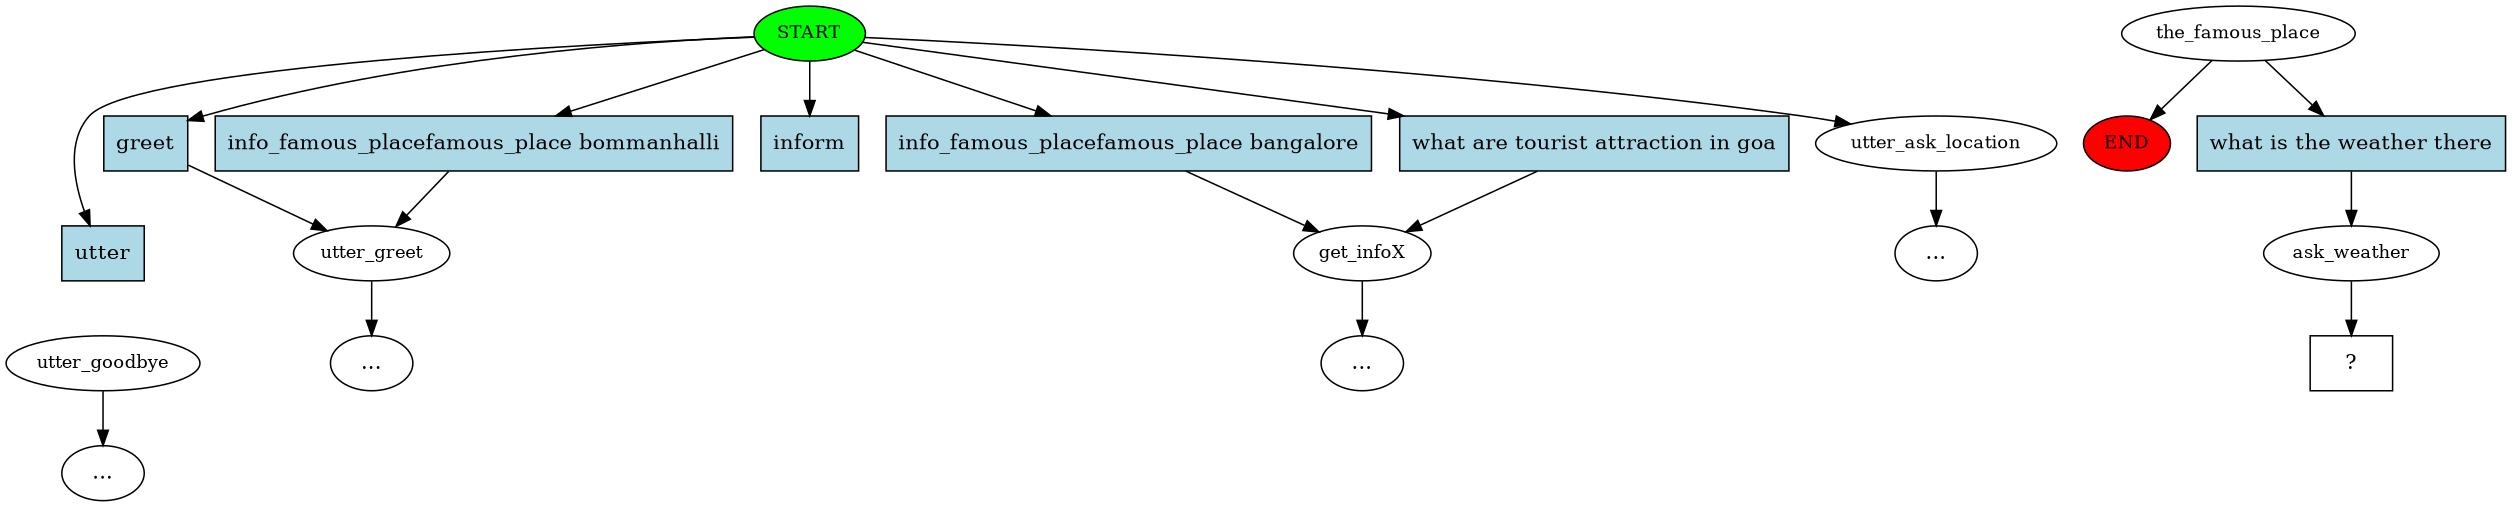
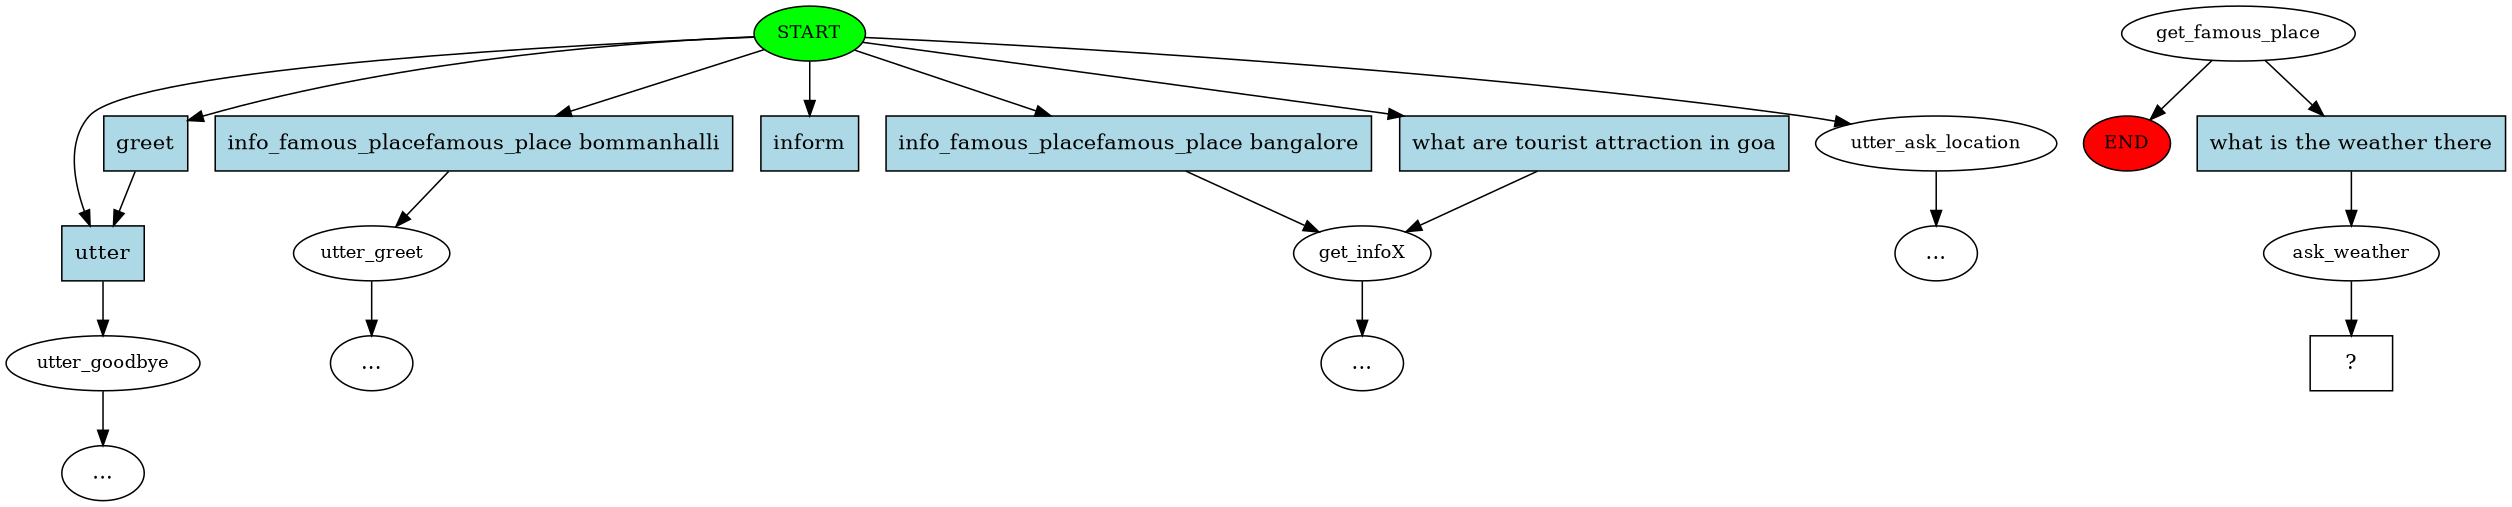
node "the_famous_place": label "the_famous_place" -> "get_famous_place"
edge "greet" -> "utter_greet": now "greet" -> "utter"
edge "utter" -> "utter_goodbye": added
